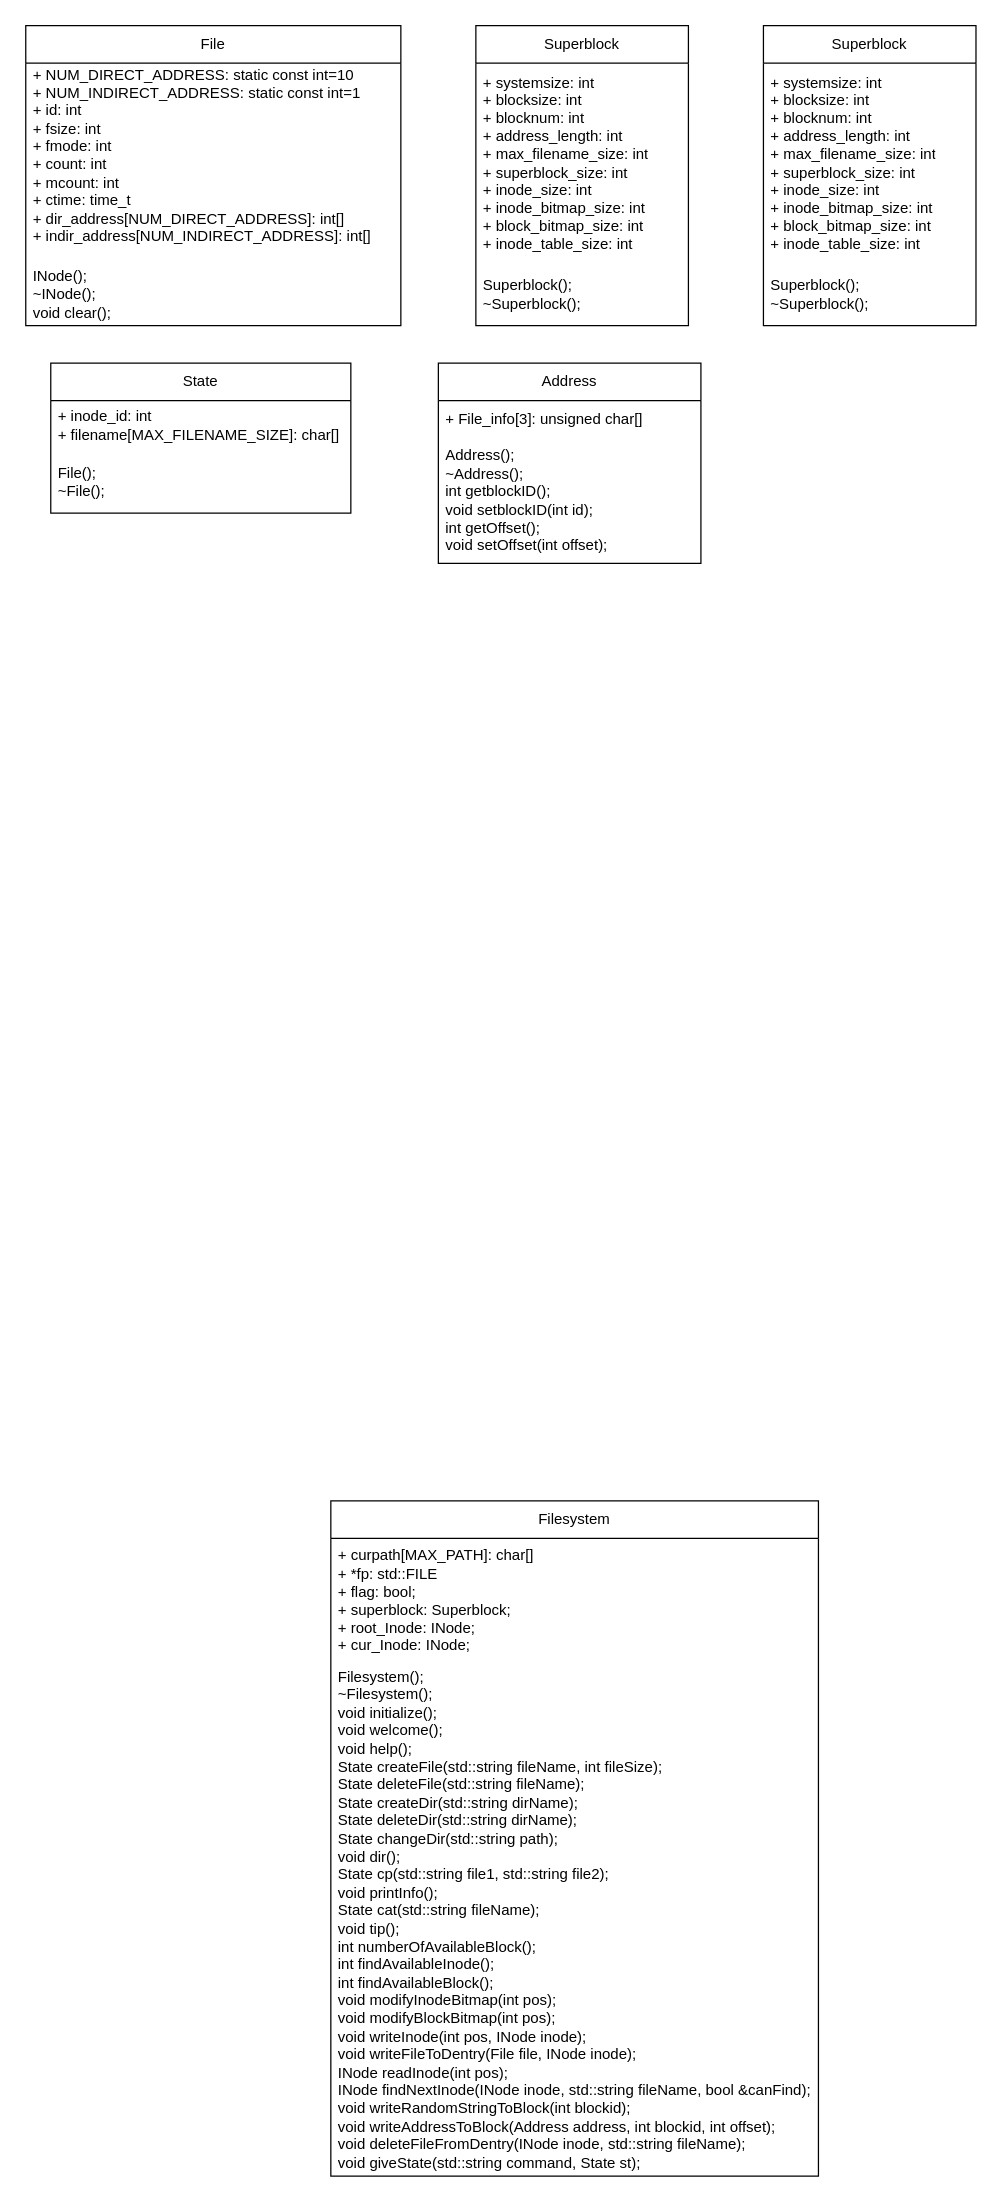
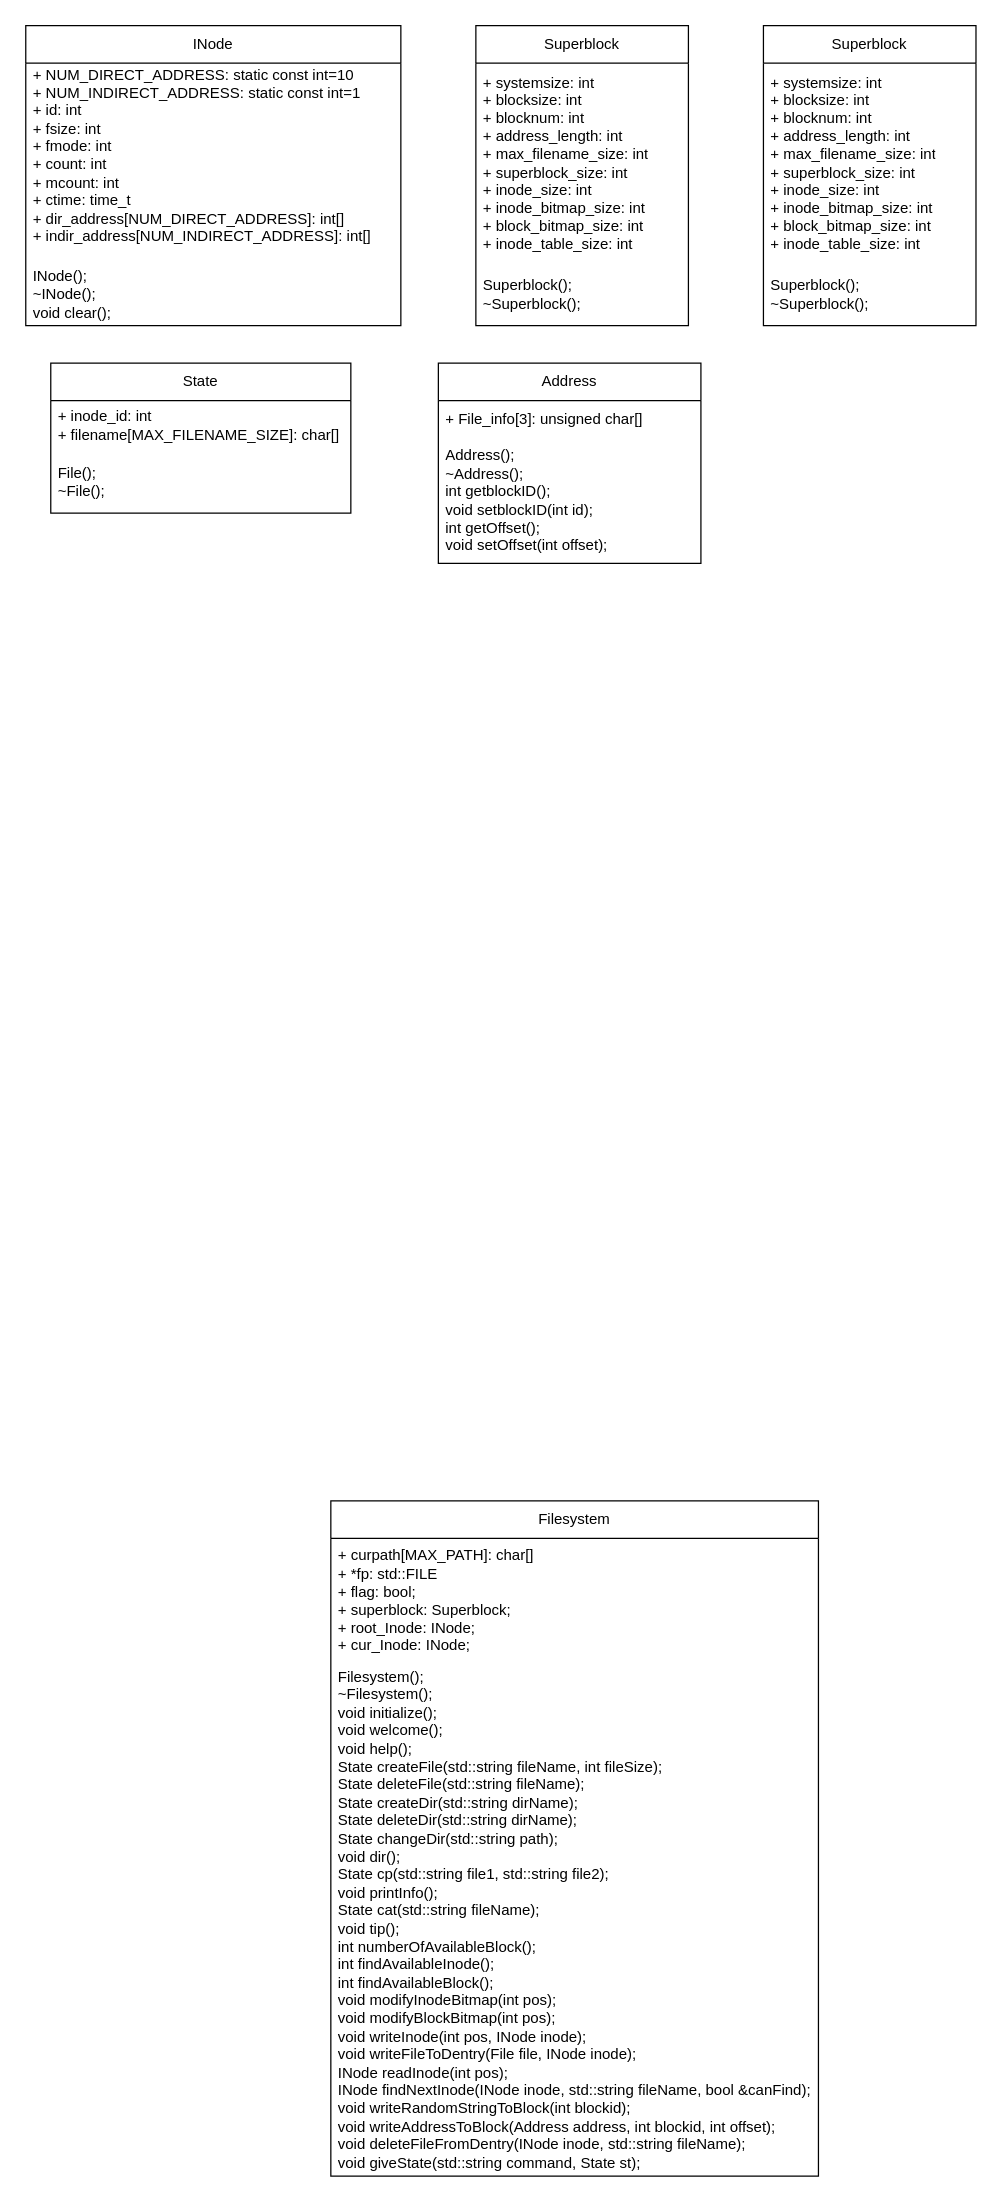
node "File": label "File" -> "INode"
